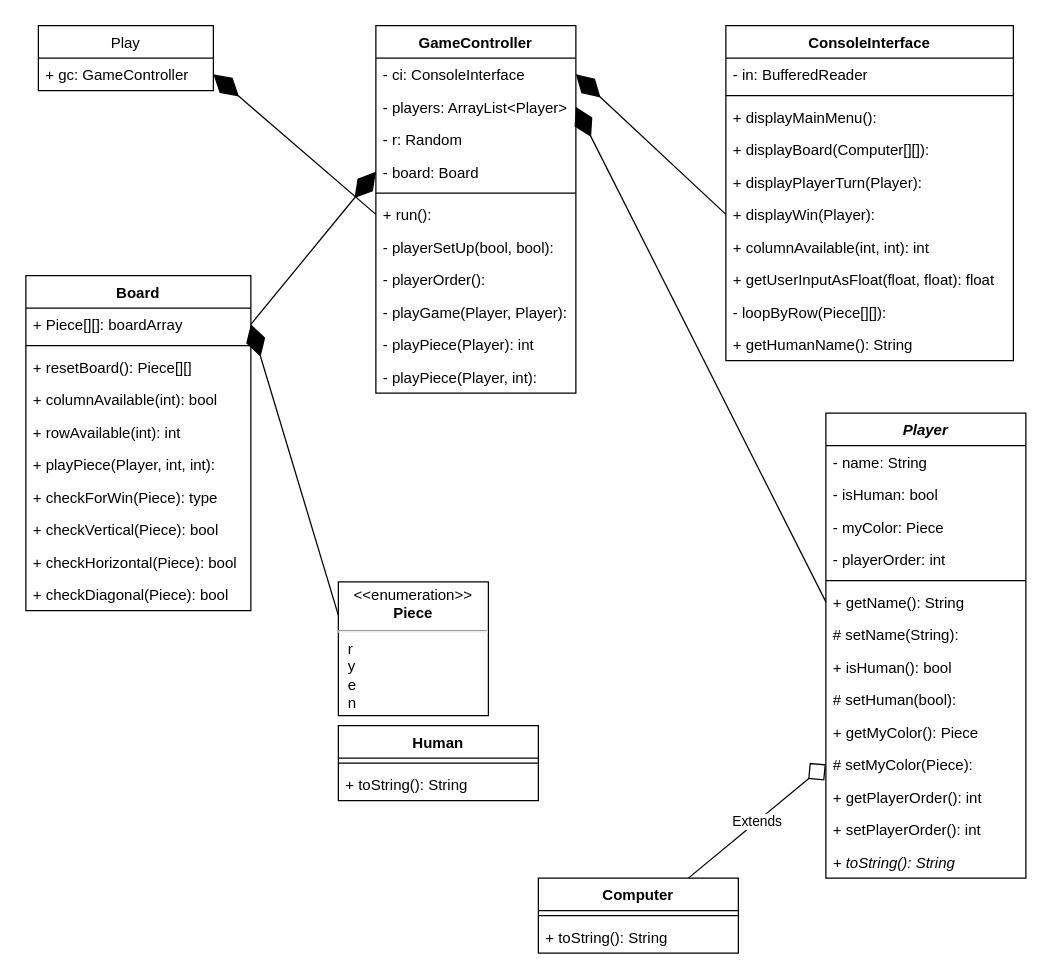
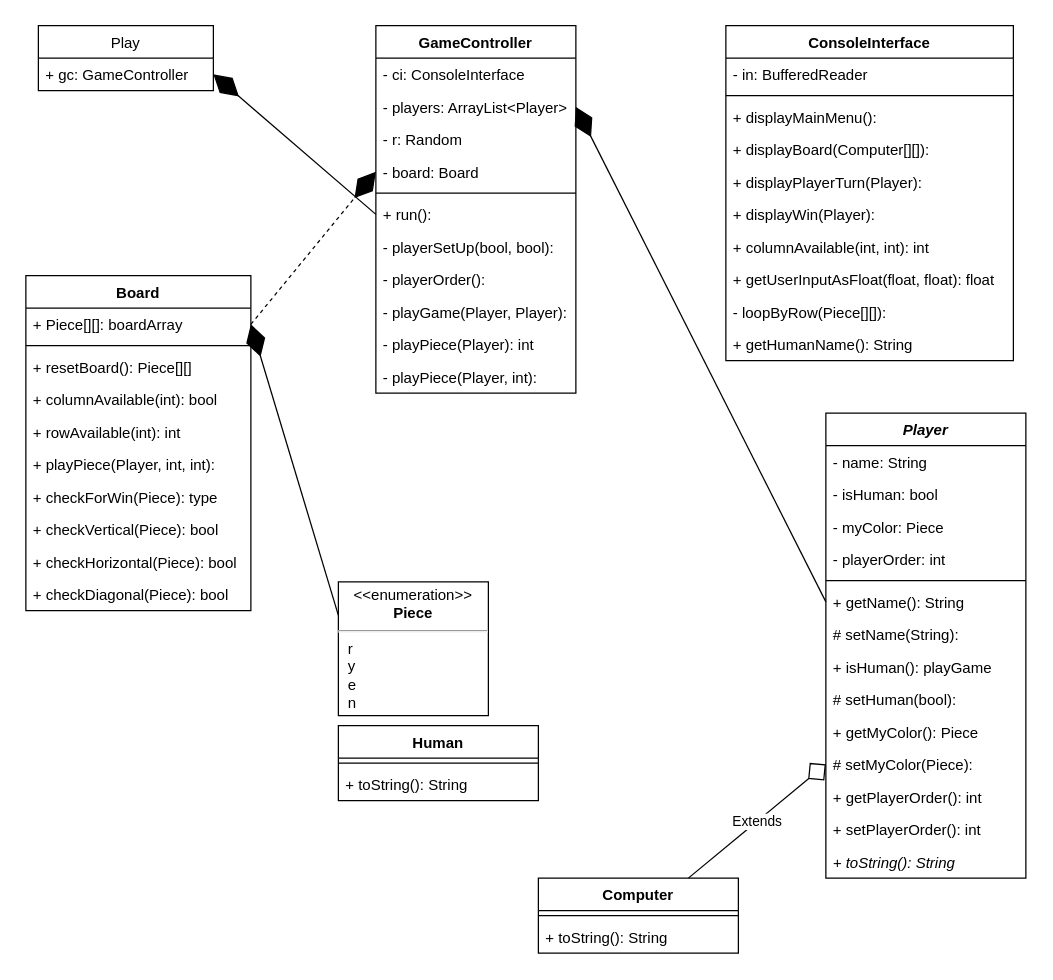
edge "+ displayWin(Player):" -> "- ci: ConsoleInterface": removed
edge "+ Piece[][]: boardArray" -> "- board: Board": style solid -> dashed
node "+ isHuman(): bool": label "+ isHuman(): bool" -> "+ isHuman(): playGame"
